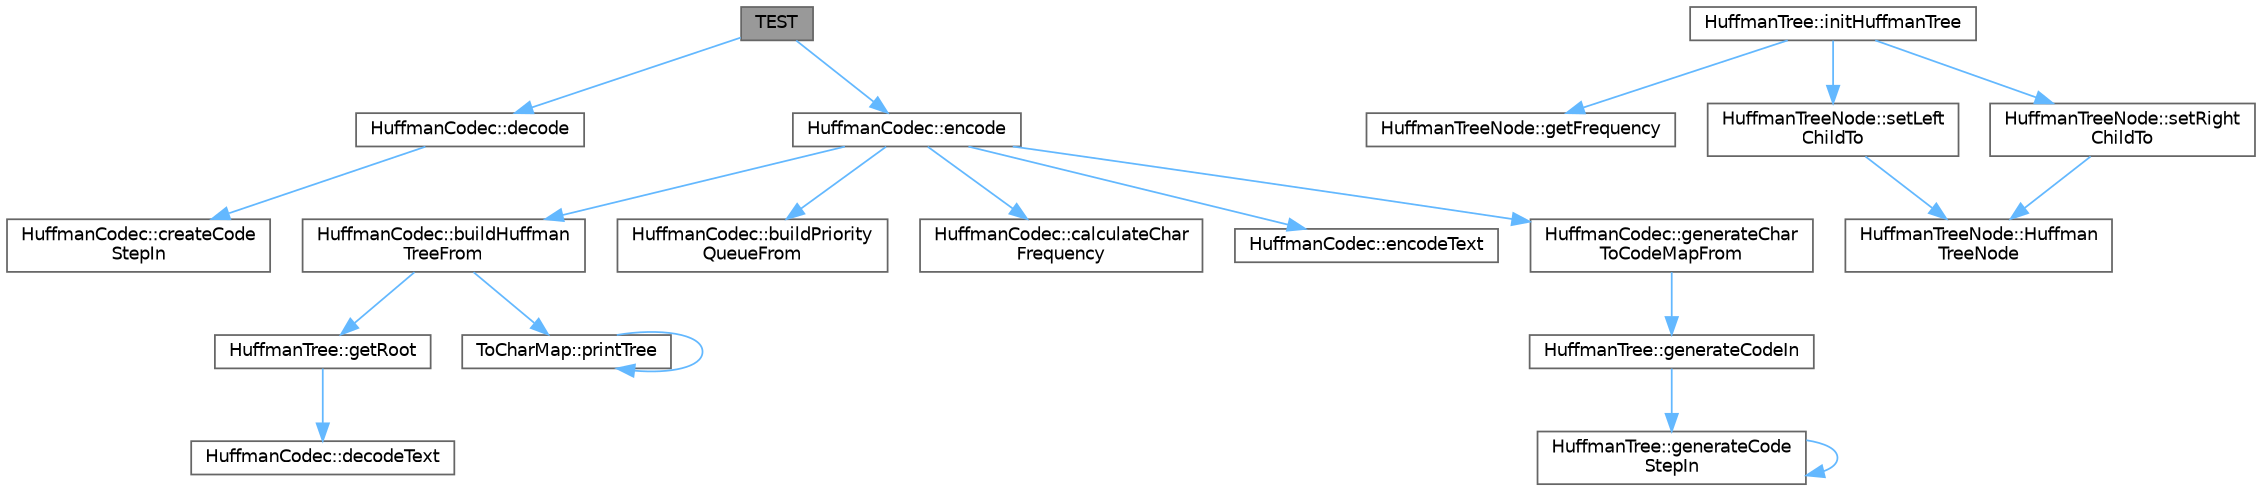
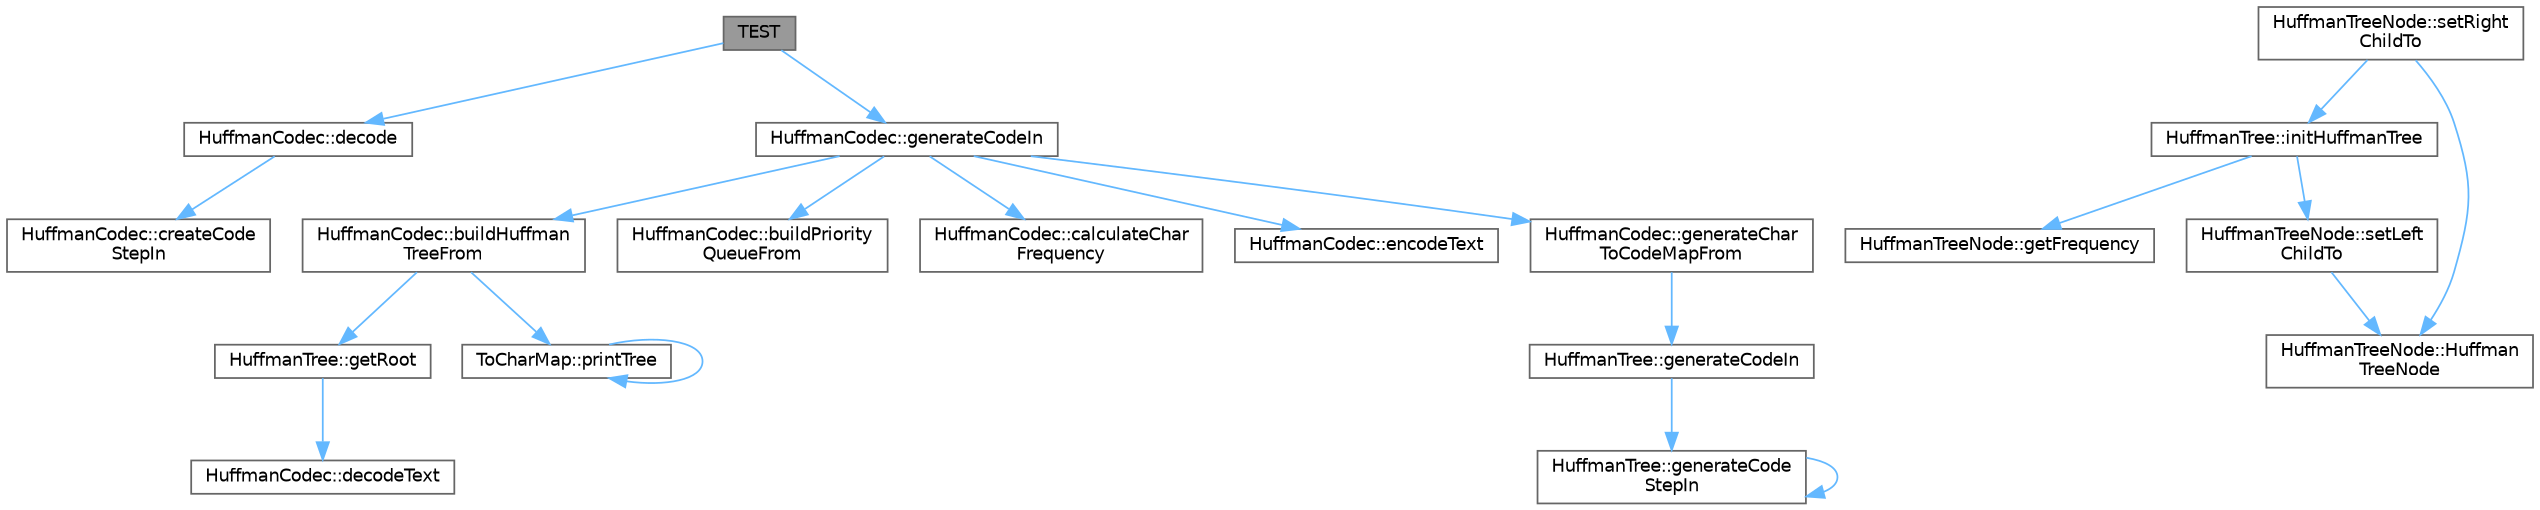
edge "HuffmanTree::initHuffmanTree" -> "HuffmanTreeNode::setRight ChildTo": reversed
node "HuffmanCodec::encode": label "HuffmanCodec::encode" -> "HuffmanCodec::generateCodeIn"
